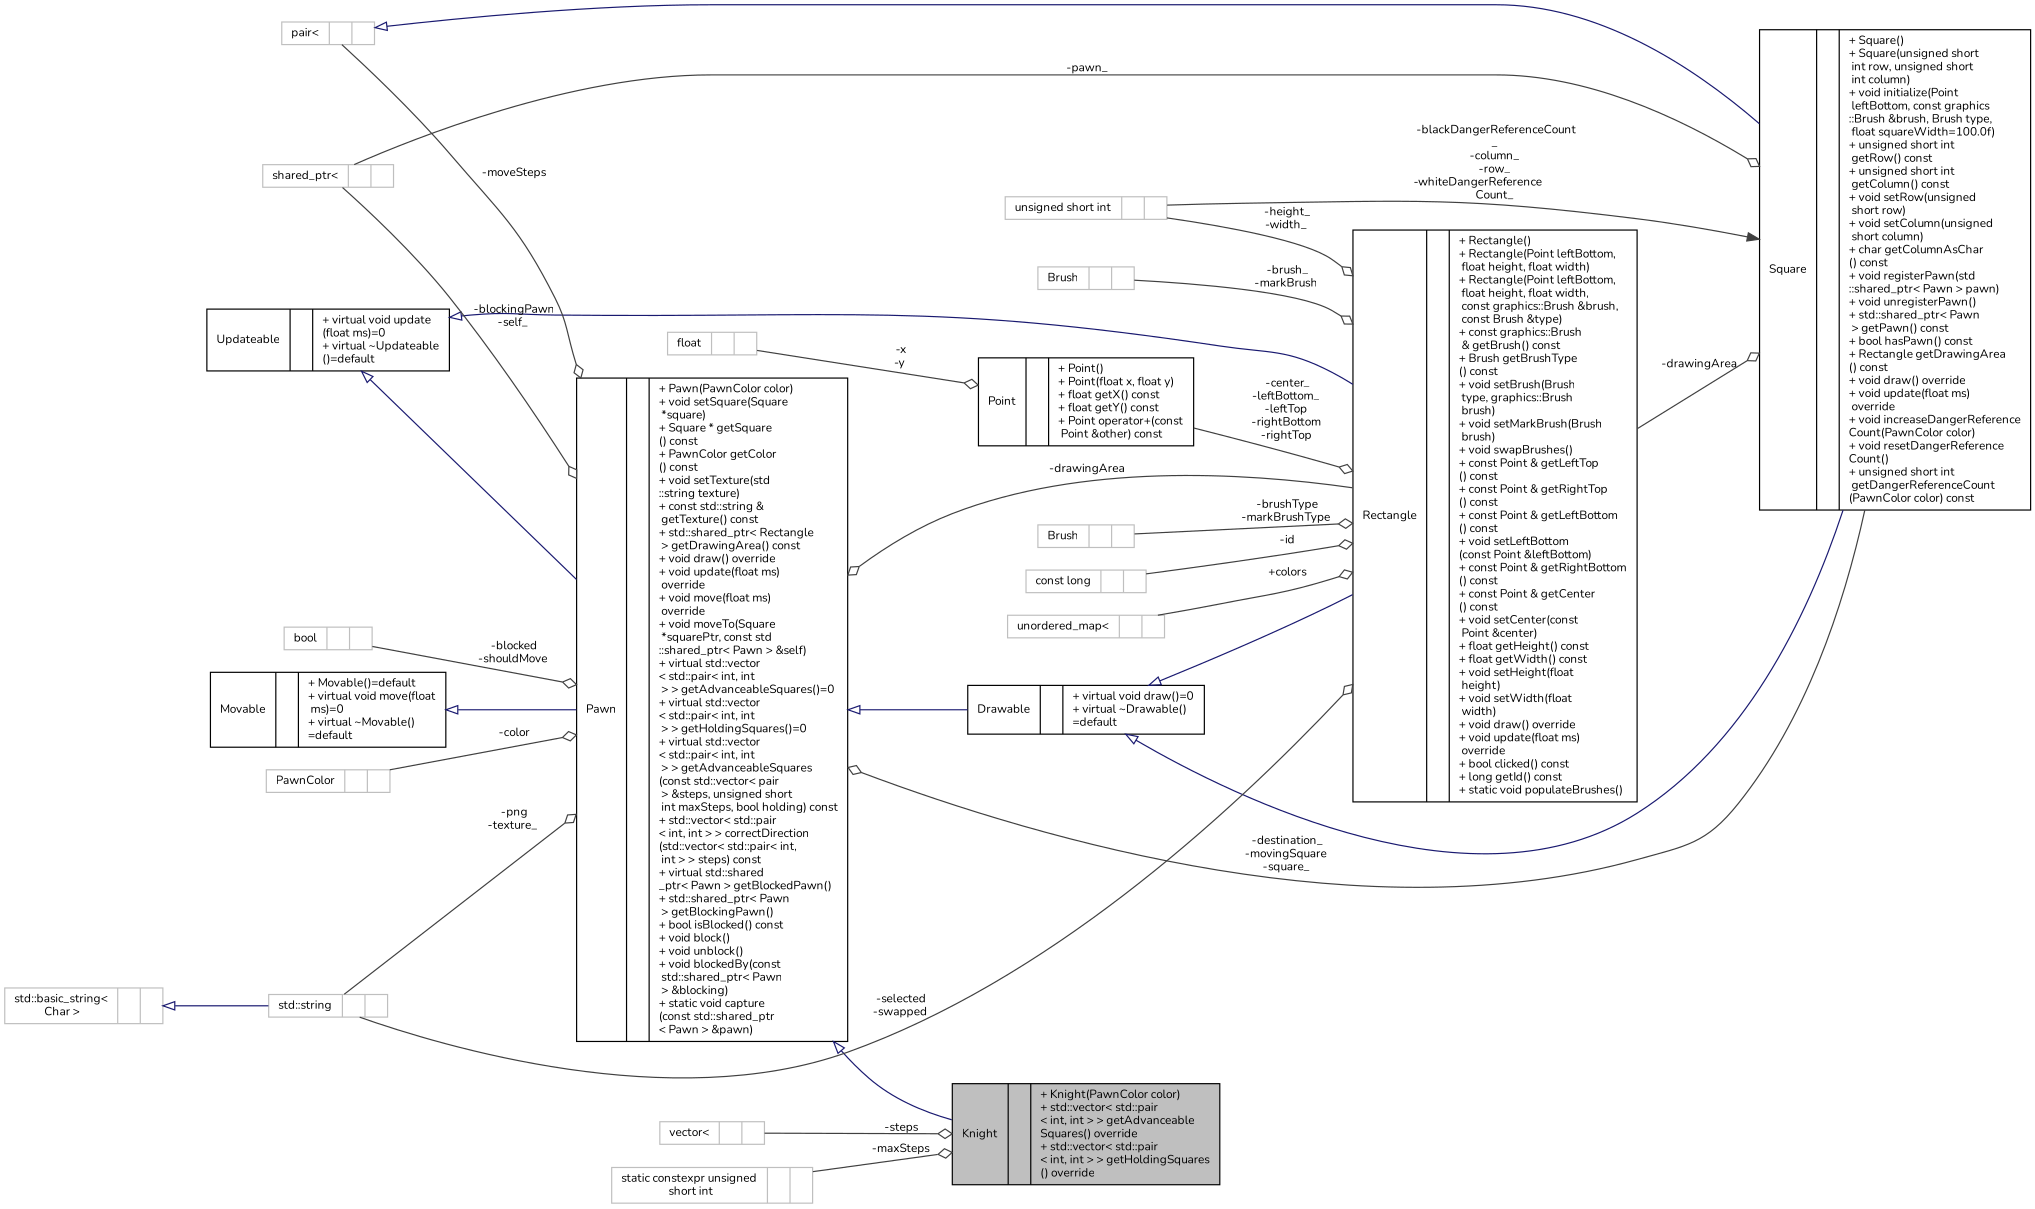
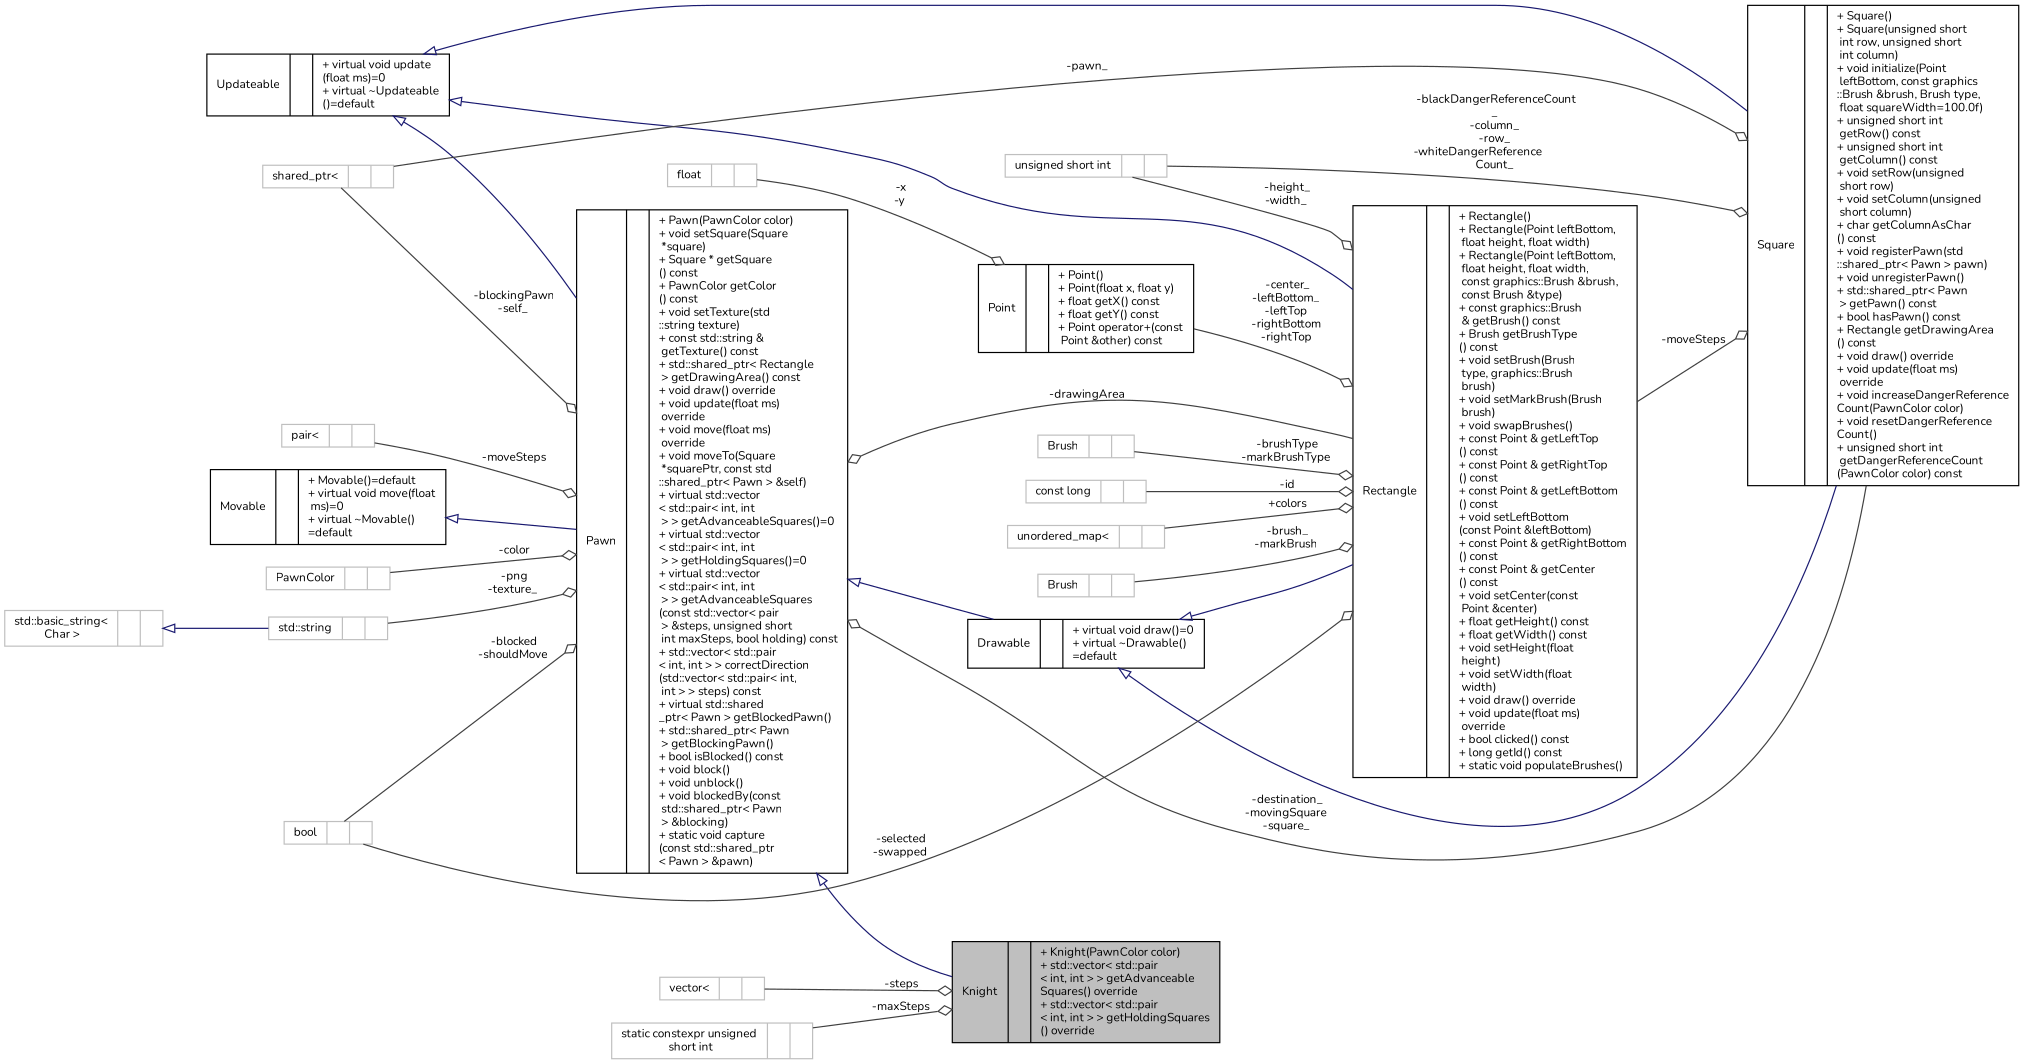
edge "Square" -> "pair<": now "Square" -> "Updateable"
edge "unsigned short int" -> "Square": arrowhead normal -> odiamond
edge "Rectangle" -> "Square": label " -drawingArea" -> " -moveSteps"
edge "std::string" -> "Rectangle": now "bool" -> "Rectangle"
